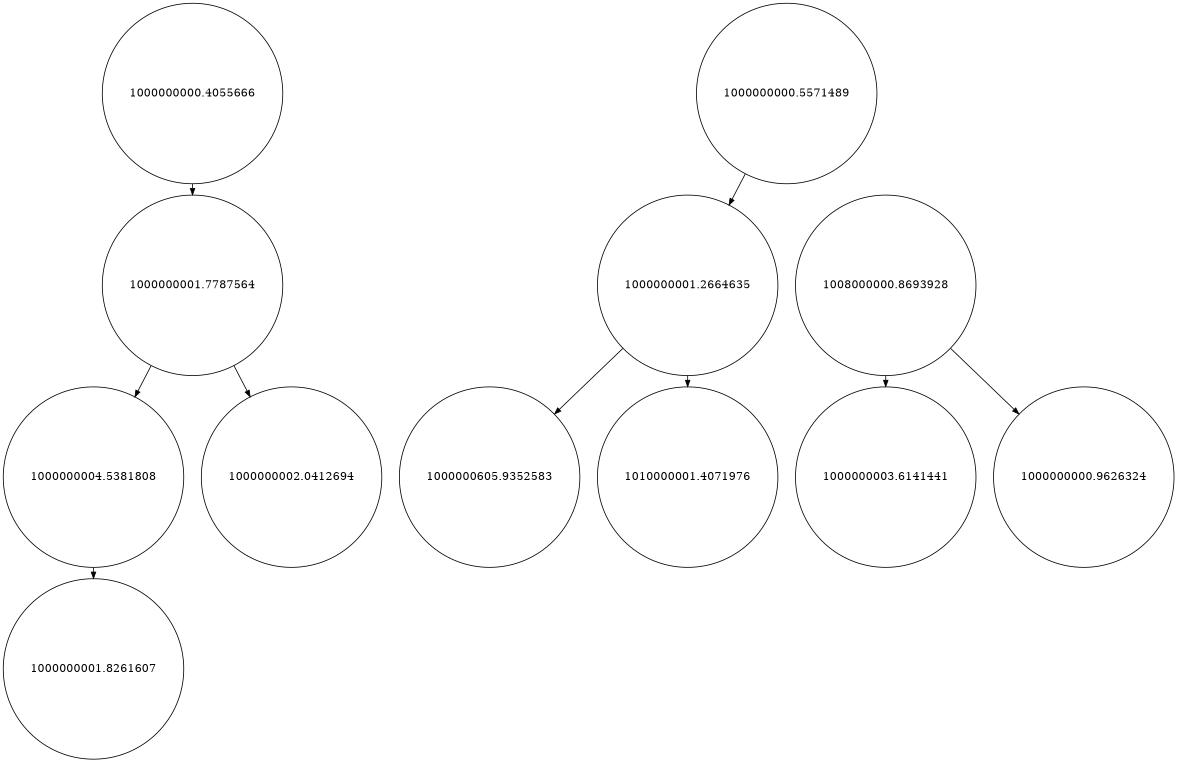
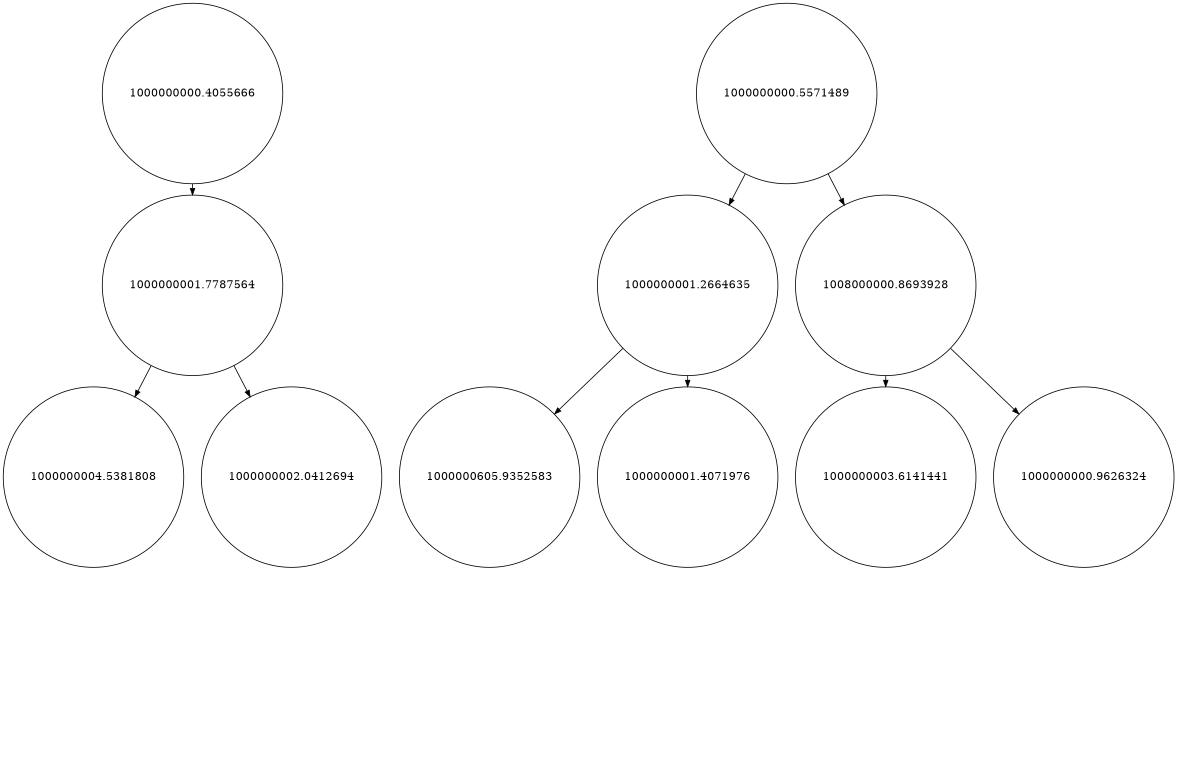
edge "1000000000.5571489" -> "1008000000.8693928": added
node "1010000001.4071976": label "1010000001.4071976" -> "1000000001.4071976"
node "1000000001.8261607": removed
